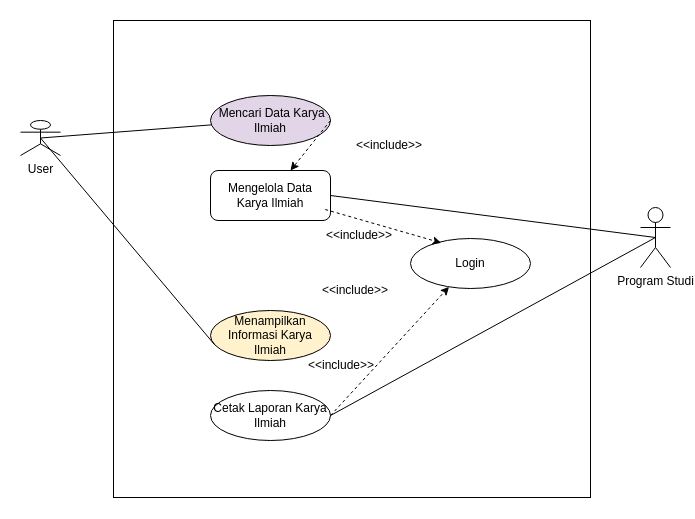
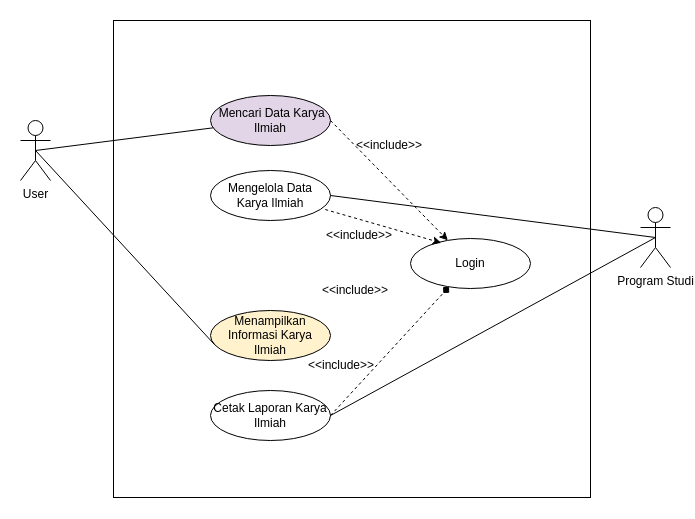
node "User": size 40x35 -> 30x60
edge "Mencari Data Karya Ilmiah" -> "Mengelola Data Karya Ilmiah": now "Mencari Data Karya Ilmiah" -> "Login"
node "Mengelola Data Karya Ilmiah": shape rounded rectangle -> ellipse
edge "Cetak Laporan Karya Ilmiah" -> "Login": arrowhead classic -> diamond
